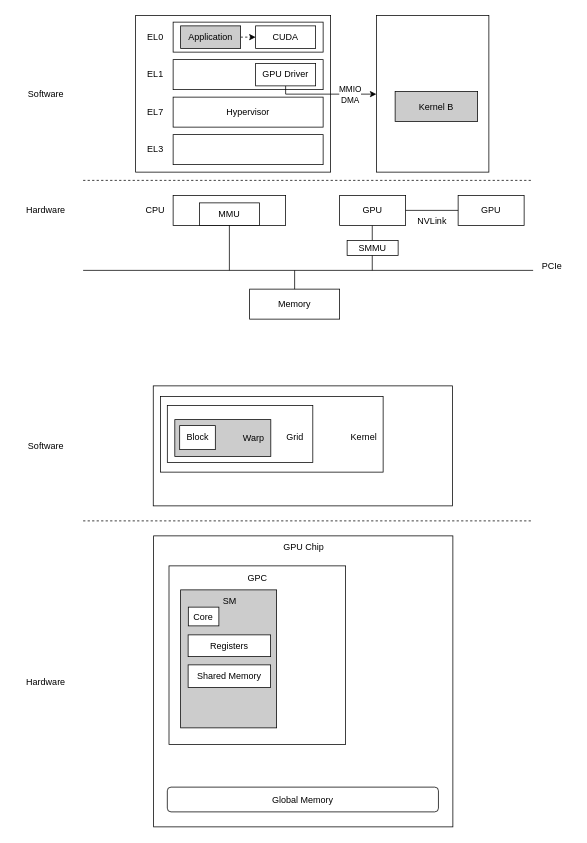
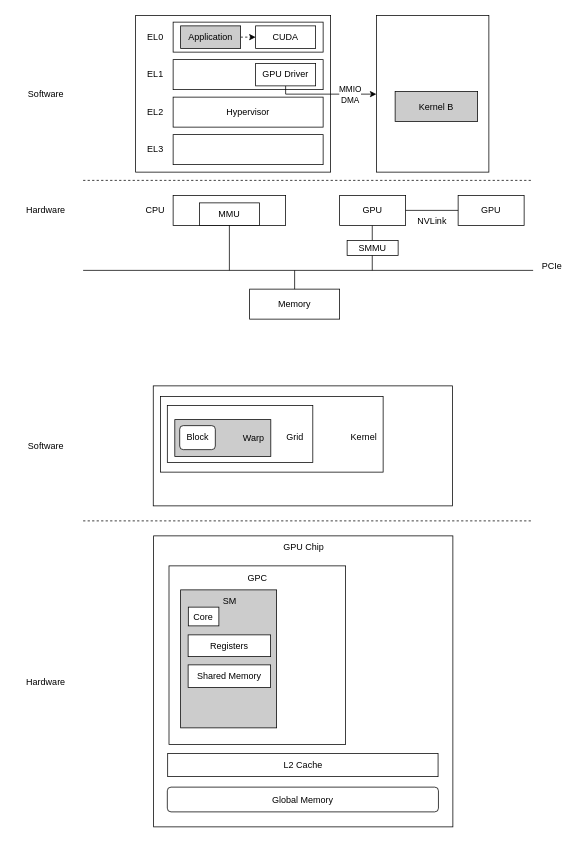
node "EL7": label "EL7" -> "EL2"
node "Block": shape rectangle -> rounded rectangle
node "L2 Cache": added
